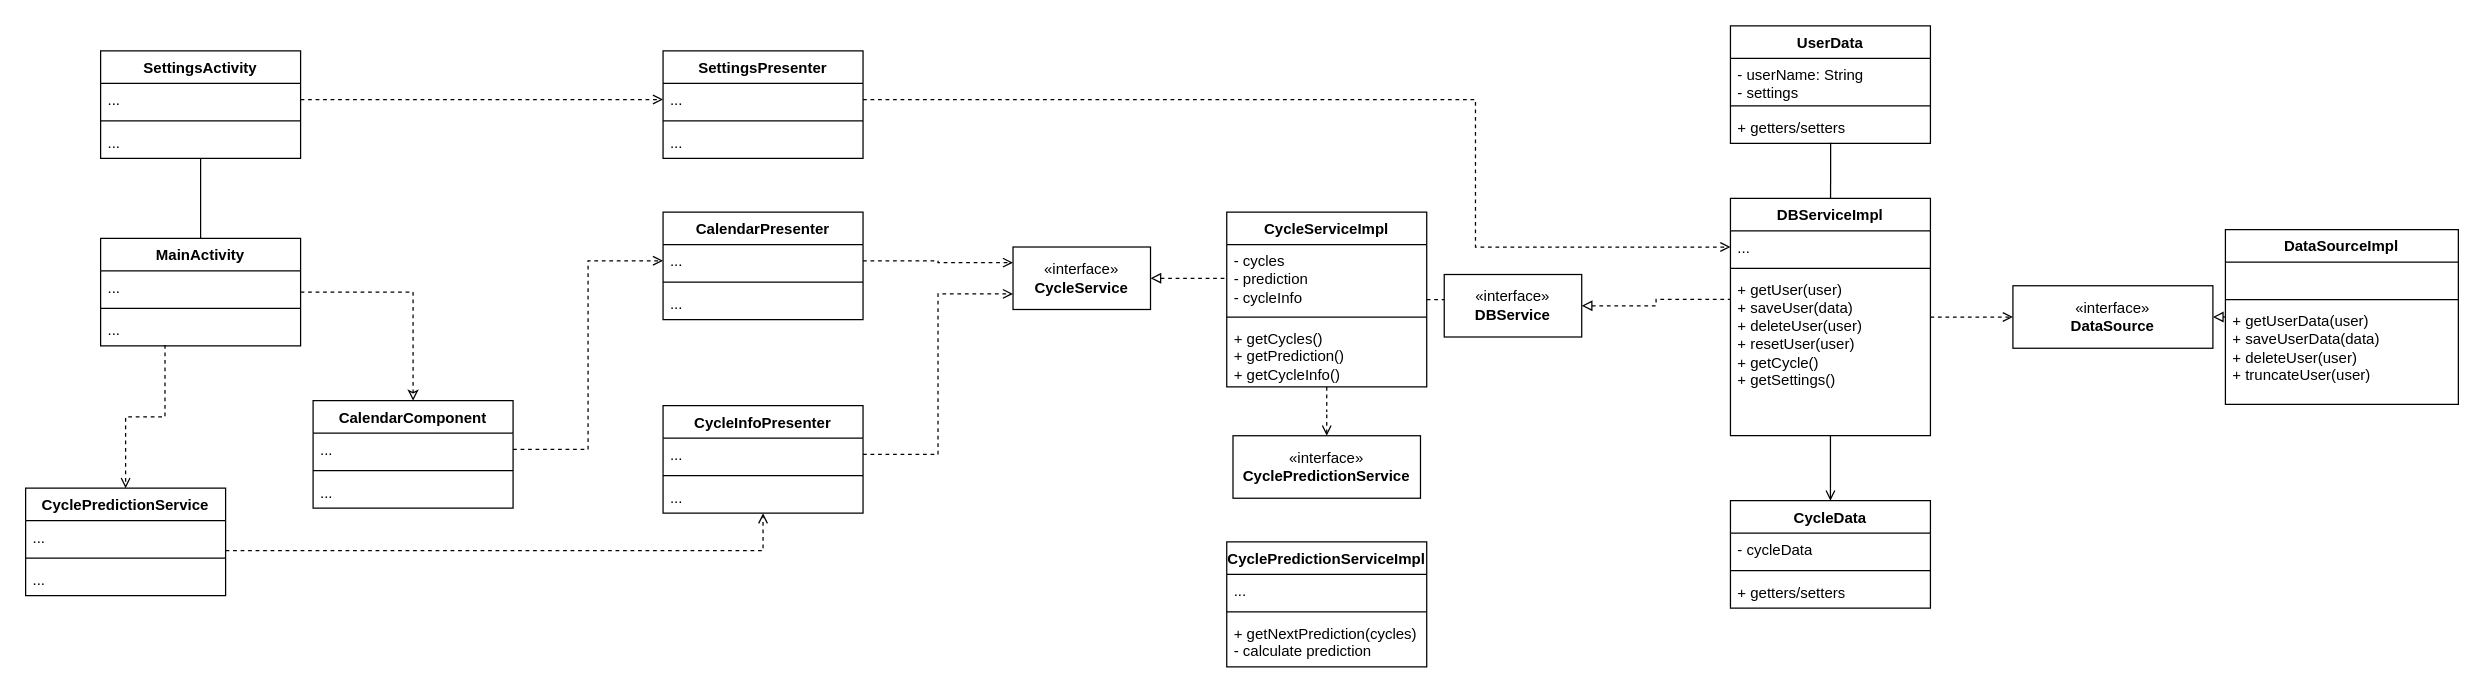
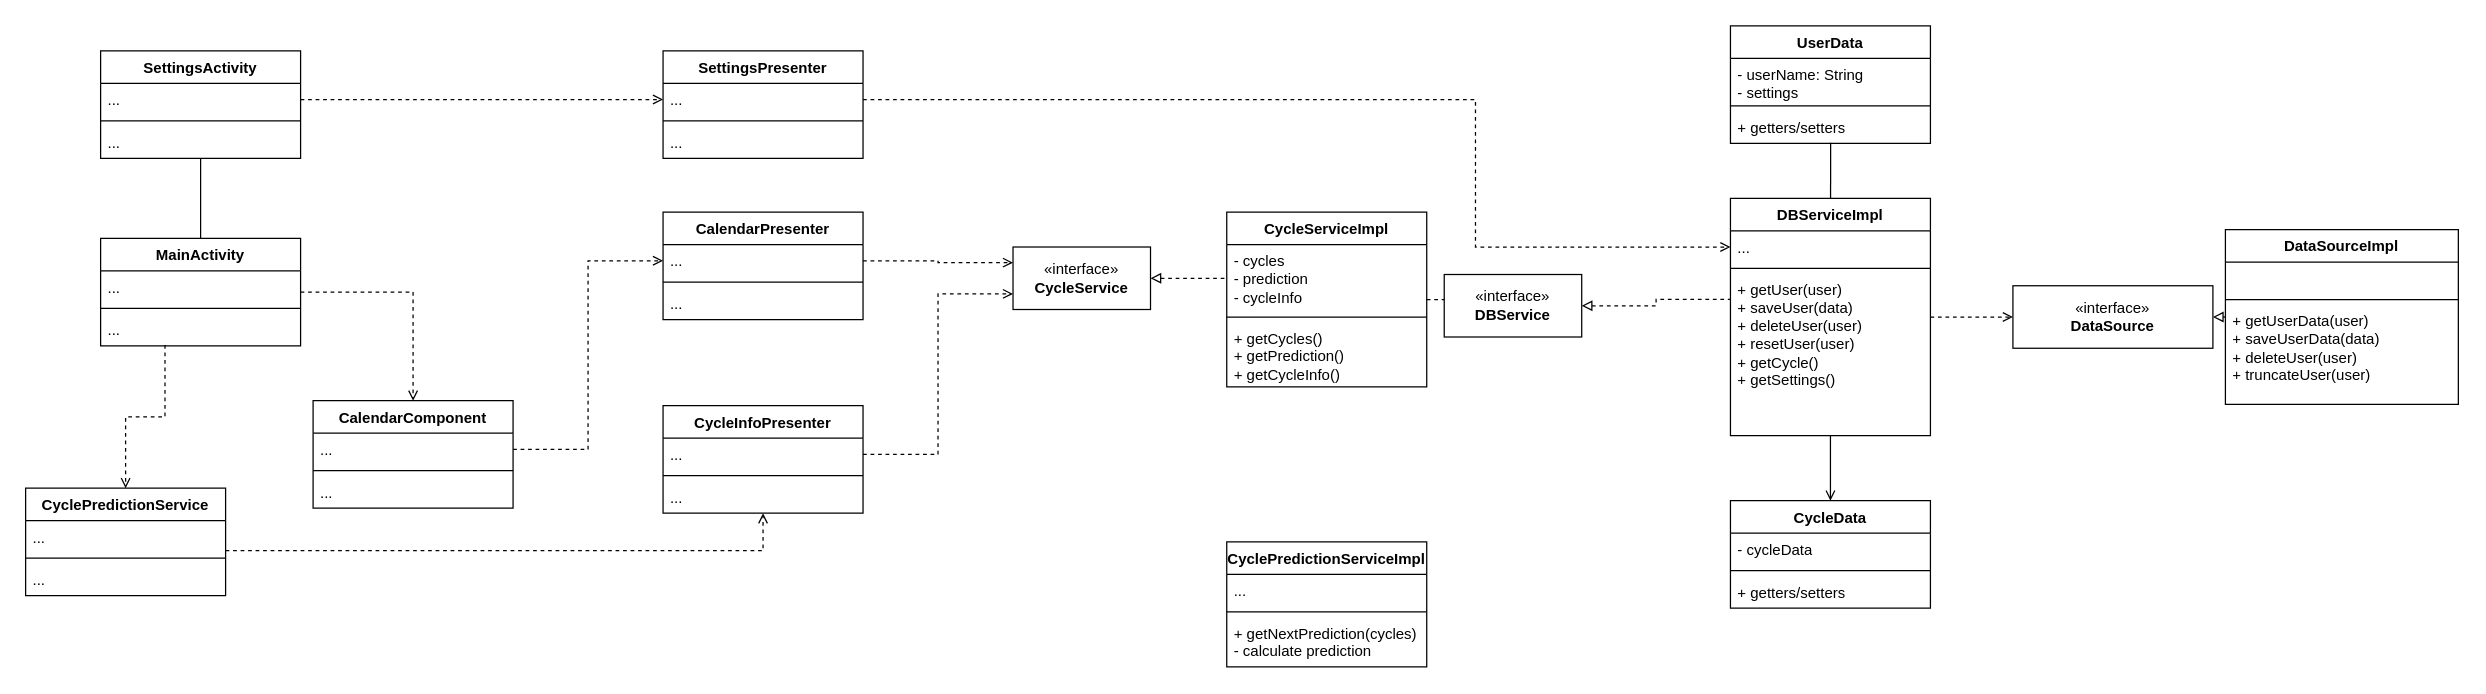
edge "MainActivity" -> "CalendarComponent": arrowhead classic -> open
edge "CycleServiceImpl" -> "«interface» CyclePredictionService": removed
node "«interface» CyclePredictionService": removed
